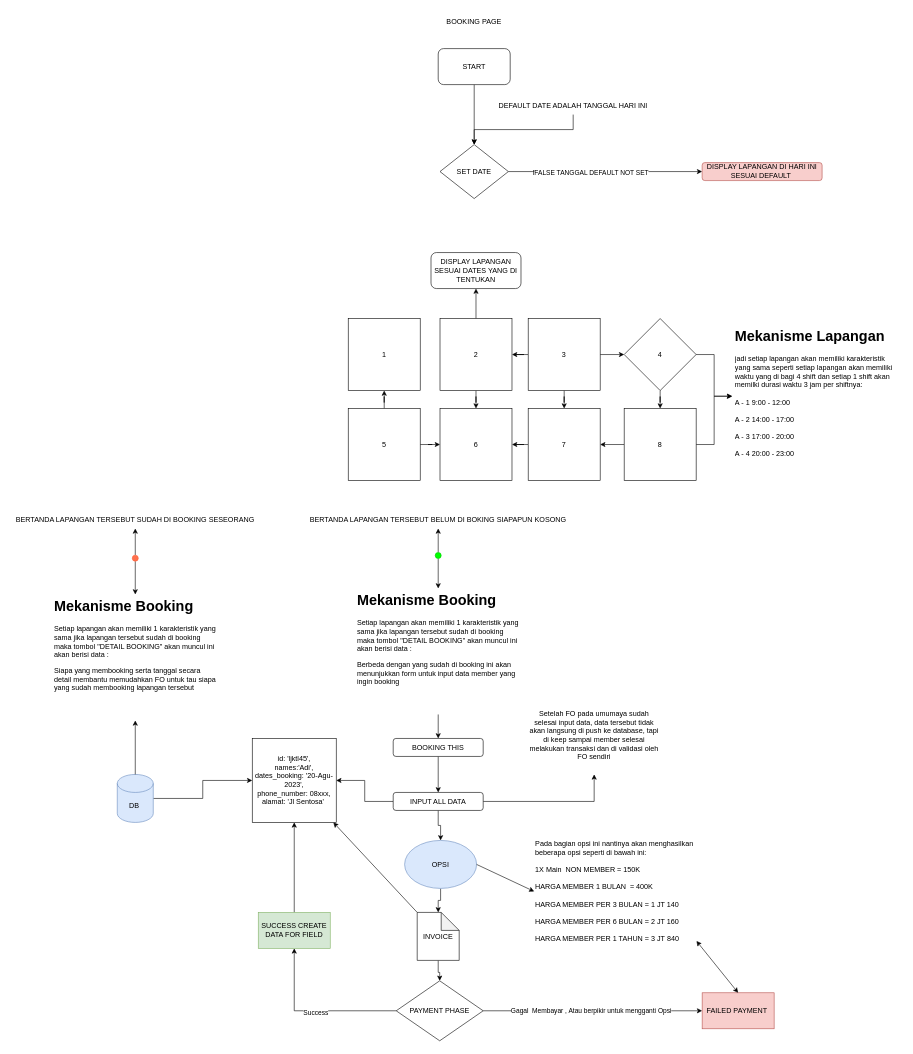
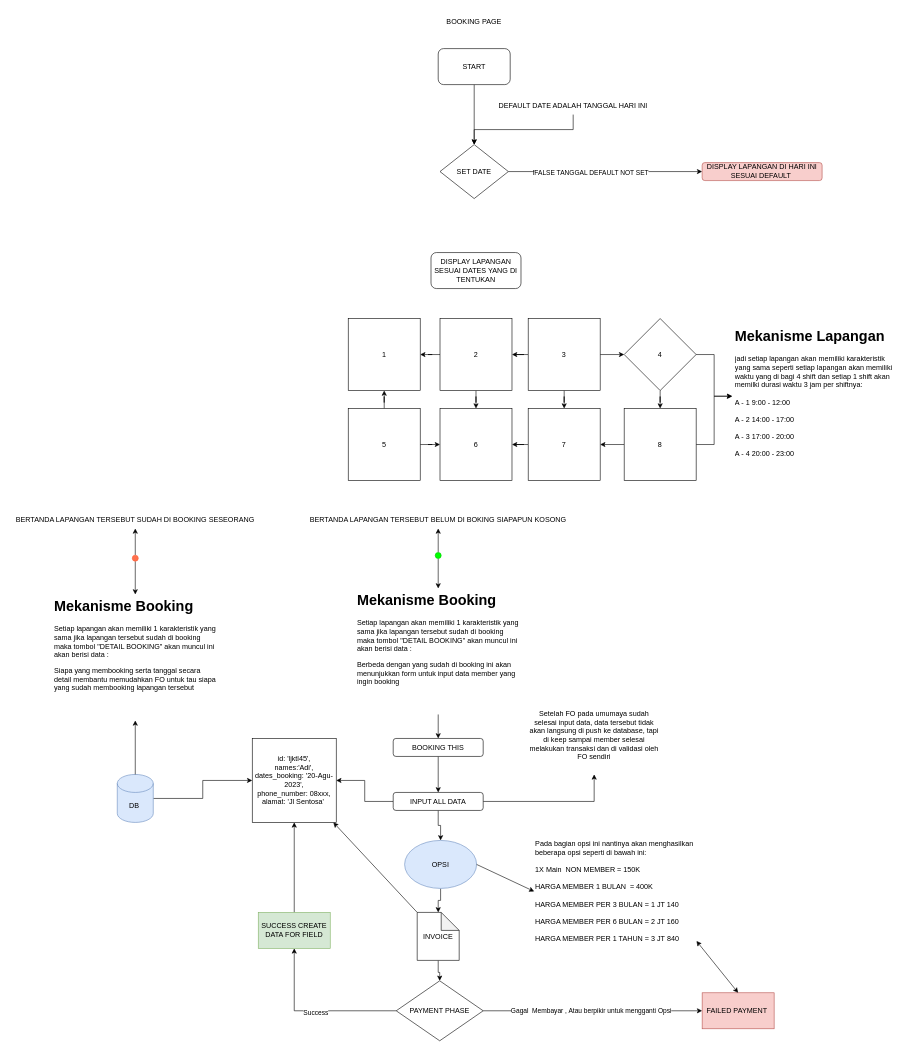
edge "2" -> "DISPLAY LAPANGAN SESUAI DATES YANG DI TENTUKAN": now "2" -> "1"
